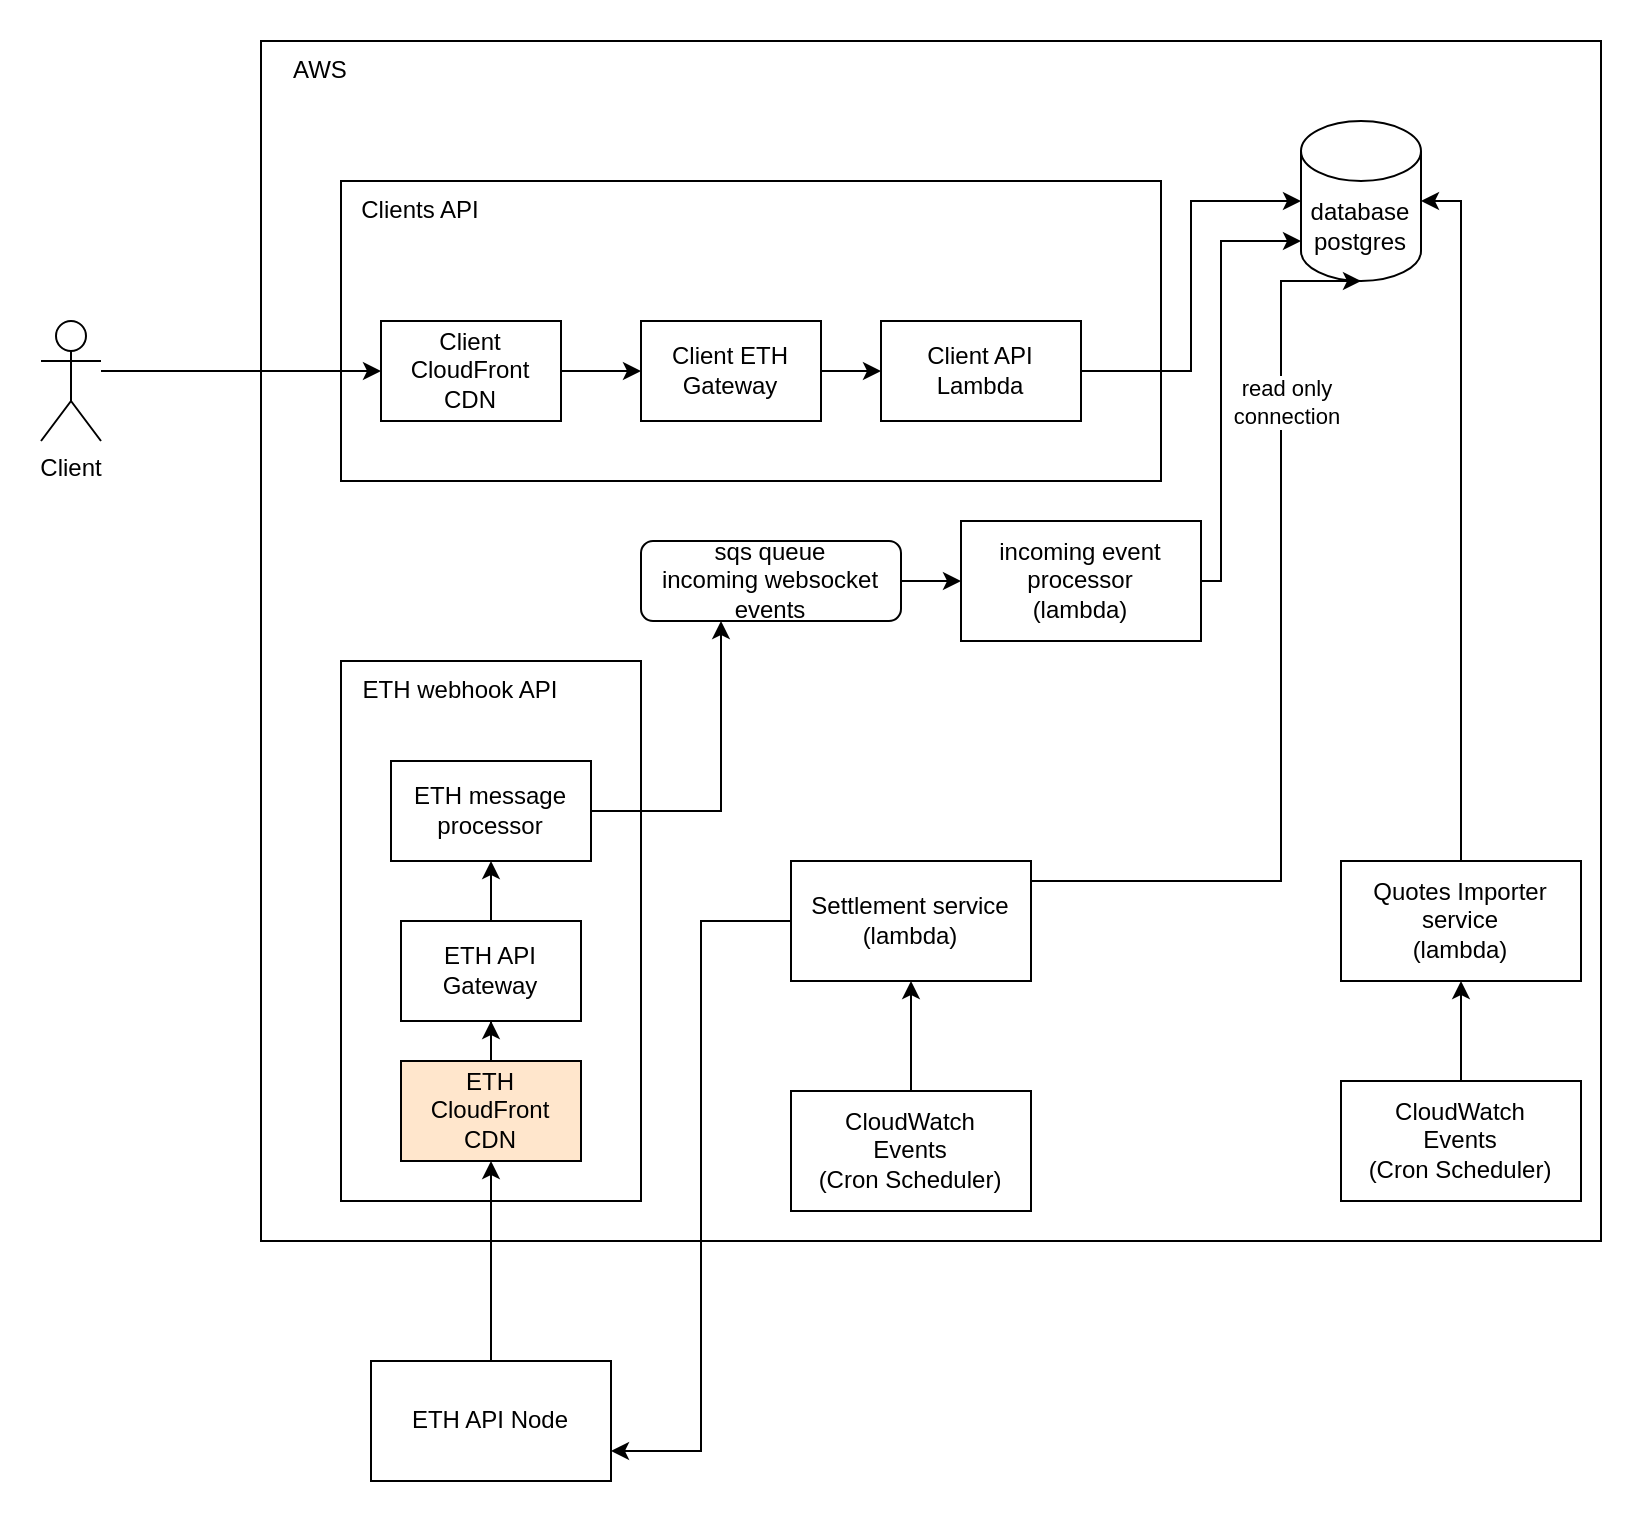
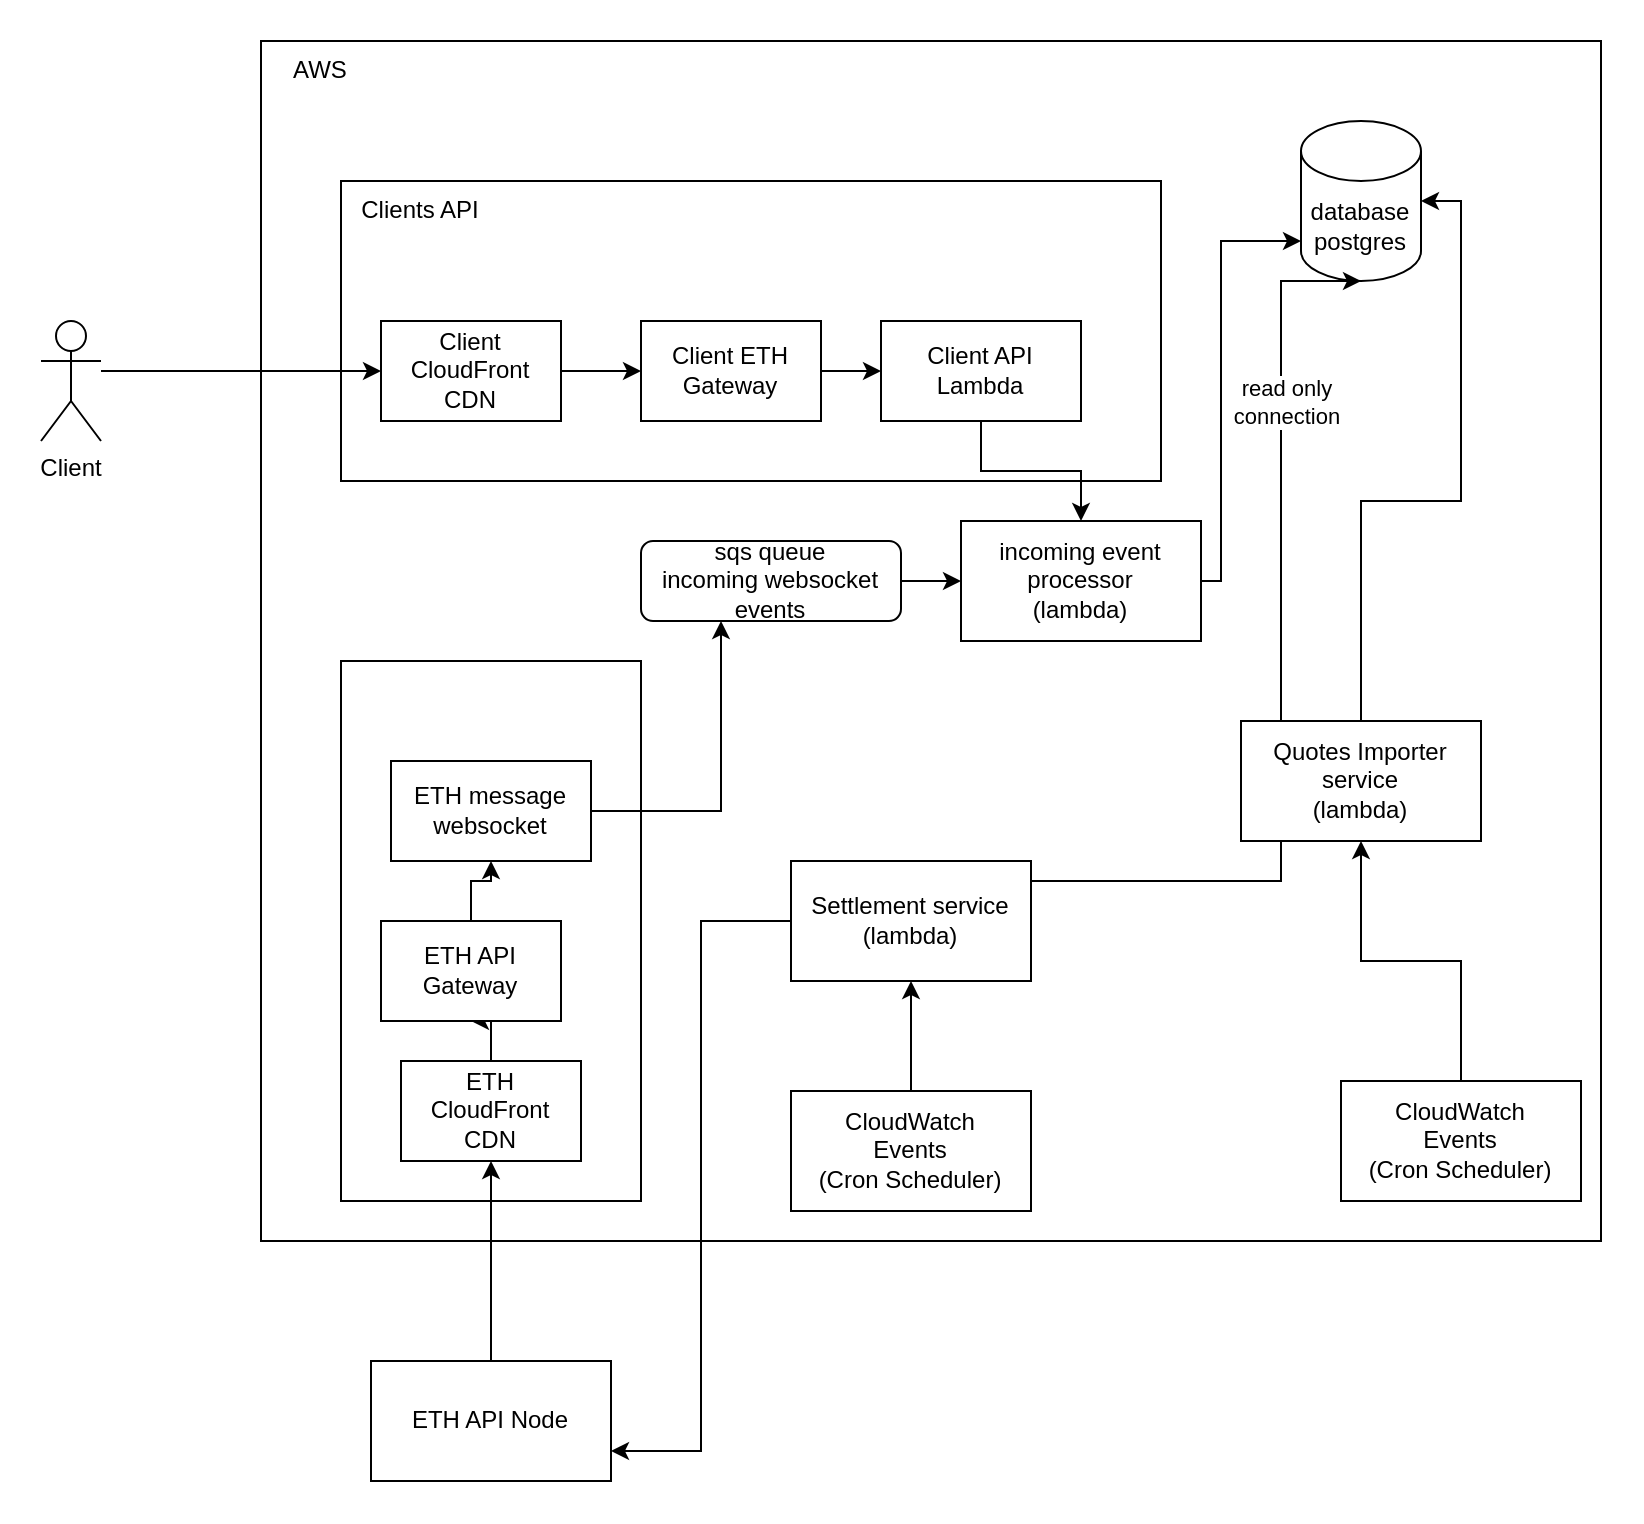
edge "Client API Lambda" -> "database postgres": now "Client API Lambda" -> "incoming event processor (lambda)"
node "ETH webhook API": removed
node "ETH message processor": label "ETH message processor" -> "ETH message websocket"
node "Quotes Importer service (lambda)": moved (1461, 921) -> (1361, 781)
node "ETH API Gateway": moved (491, 971) -> (471, 971)
node "ETH CloudFront CDN": fillcolor #ffe6cc -> #ffffff
